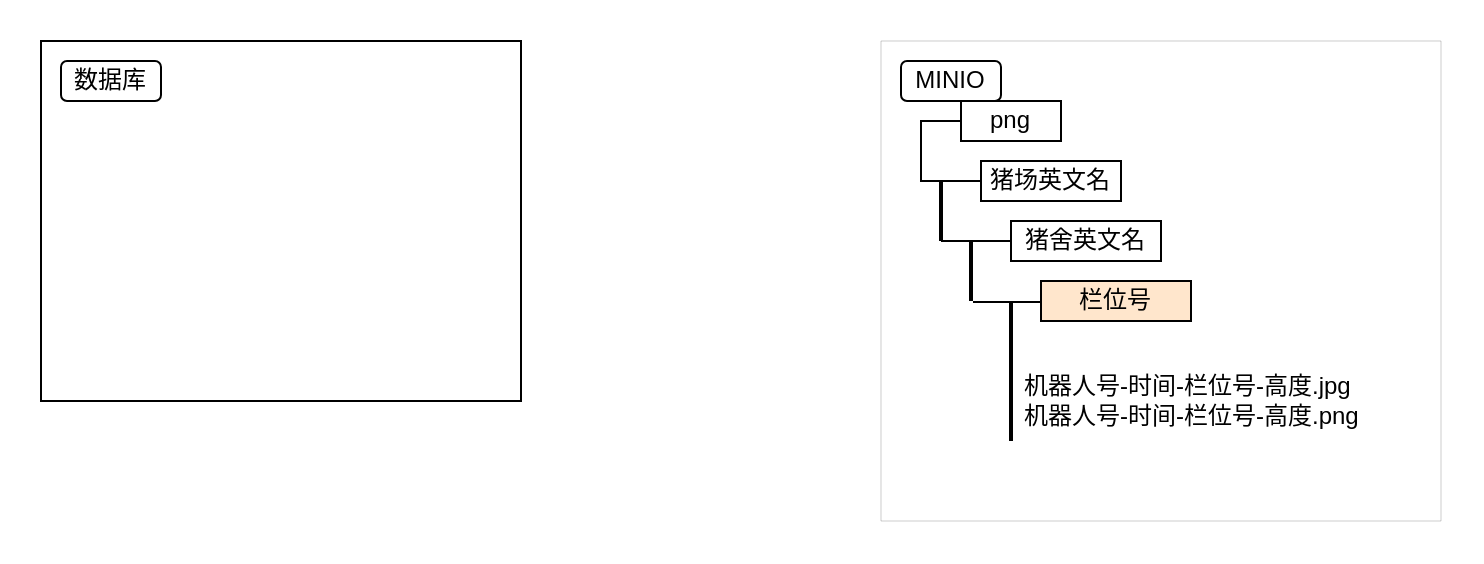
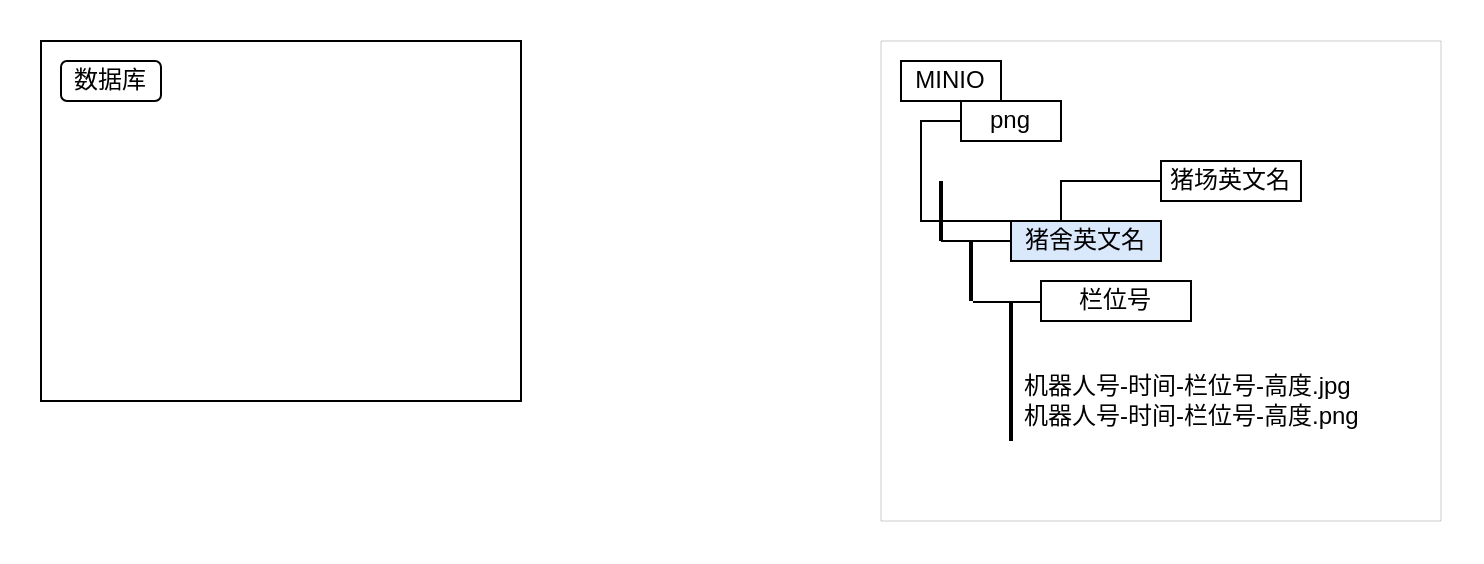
node "MINIO": shape rounded rectangle -> rectangle
node "猪场英文名": moved (1051, 181) -> (1231, 181)
node "猪舍英文名": fillcolor #ffffff -> #dae8fc
node "栏位号": fillcolor #ffe6cc -> #ffffff
